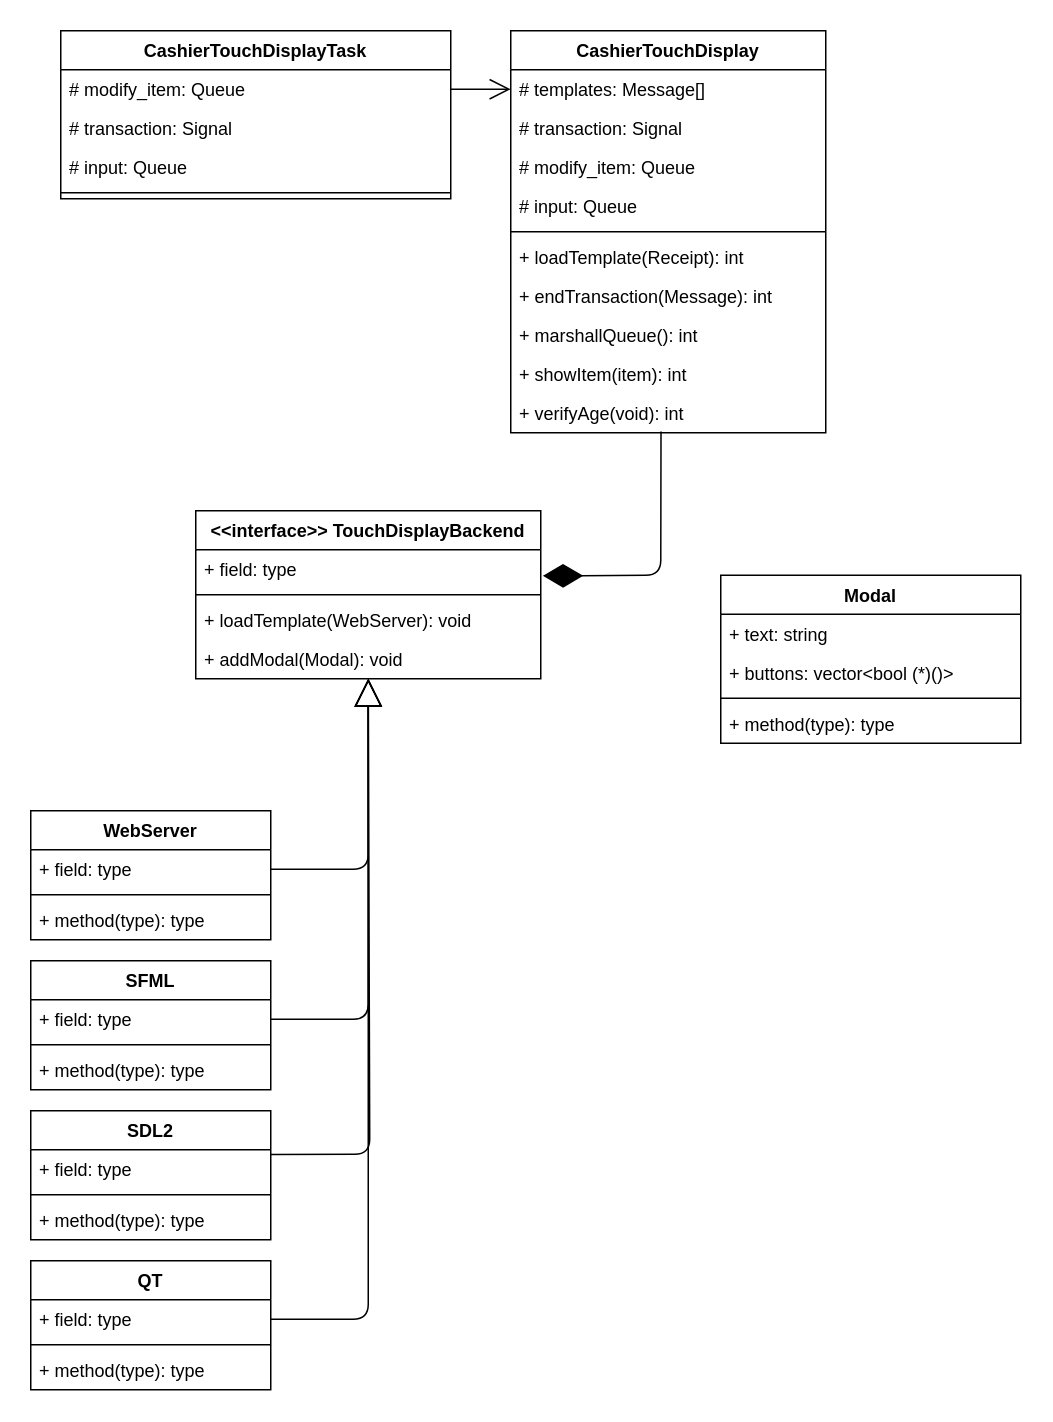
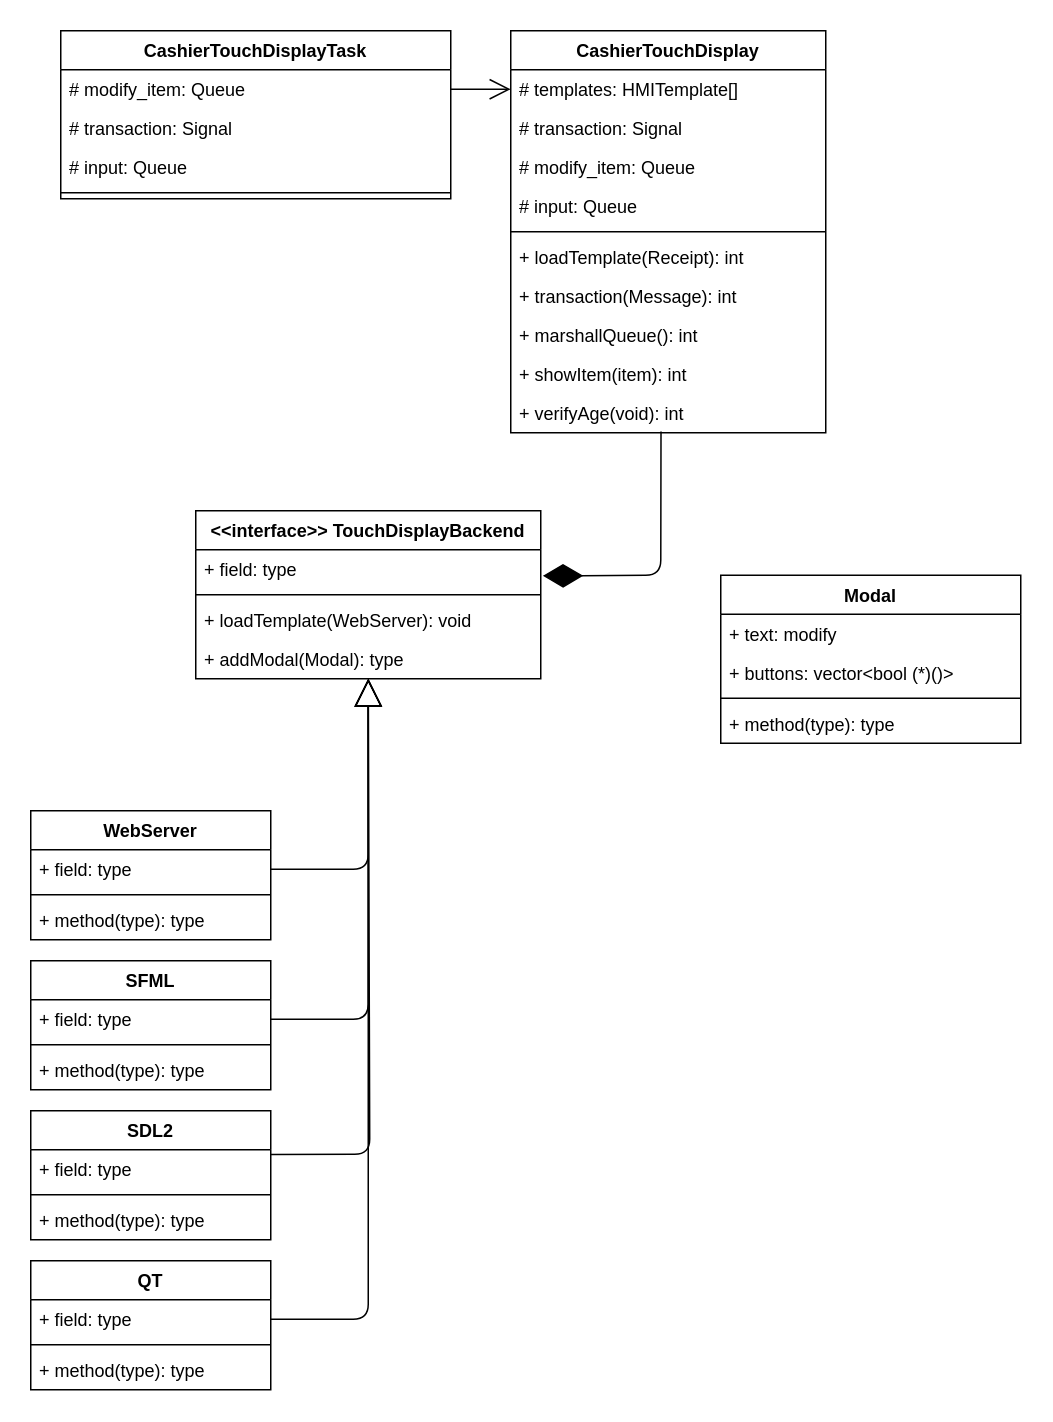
node "# templates: Message[]": label "# templates: Message[]" -> "# templates: HMITemplate[]"
node "+ endTransaction(Message): int": label "+ endTransaction(Message): int" -> "+ transaction(Message): int"
node "+ text: string": label "+ text: string" -> "+ text: modify"
node "+ addModal(Modal): void": label "+ addModal(Modal): void" -> "+ addModal(Modal): type"
